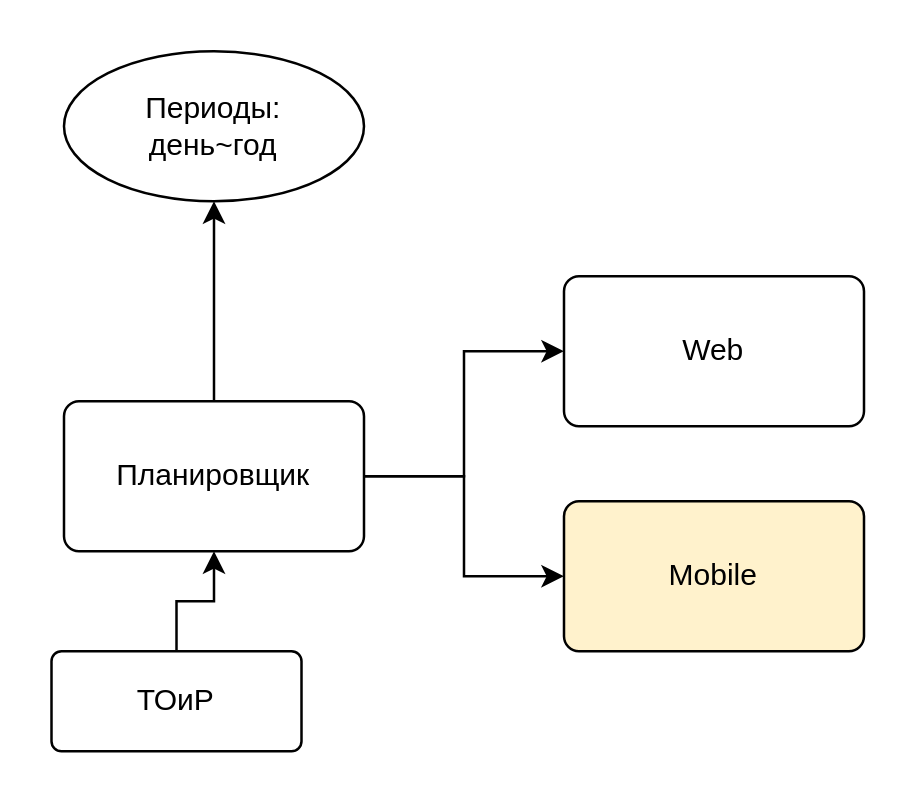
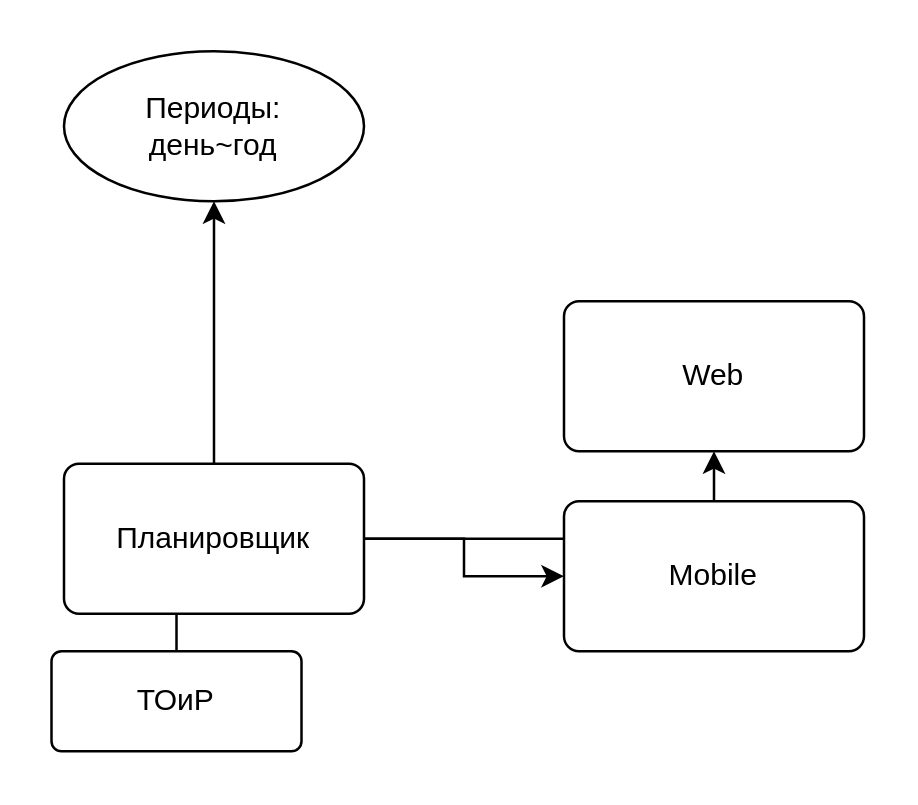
node "Web": moved (714, 351) -> (714, 376)
node "Планировщик": moved (214, 476) -> (214, 539)
node "Mobile": fillcolor #fff2cc -> #ffffff
